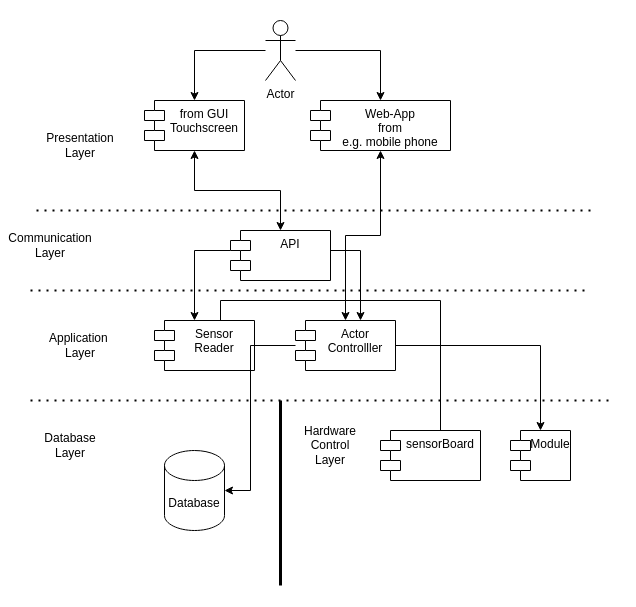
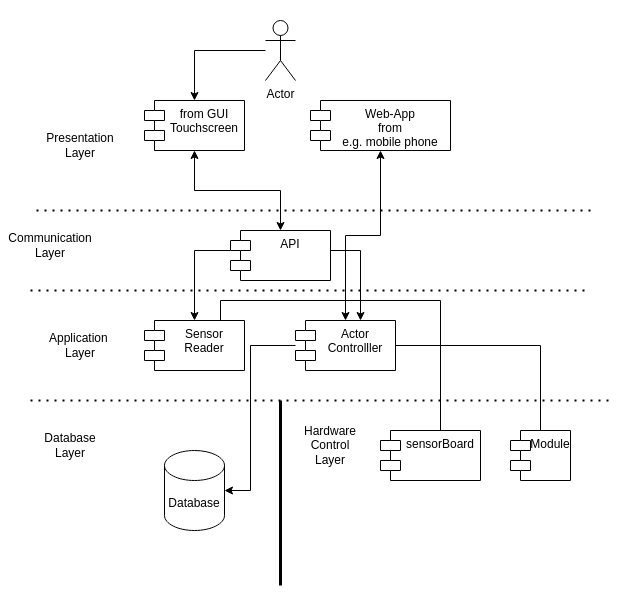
edge "Actor" -> "Web-App from e.g. mobile phone": removed
node "Sensor Reader": moved (205, 346) -> (195, 346)
edge "Actor Controlller" -> "Module": arrowhead classic -> none
